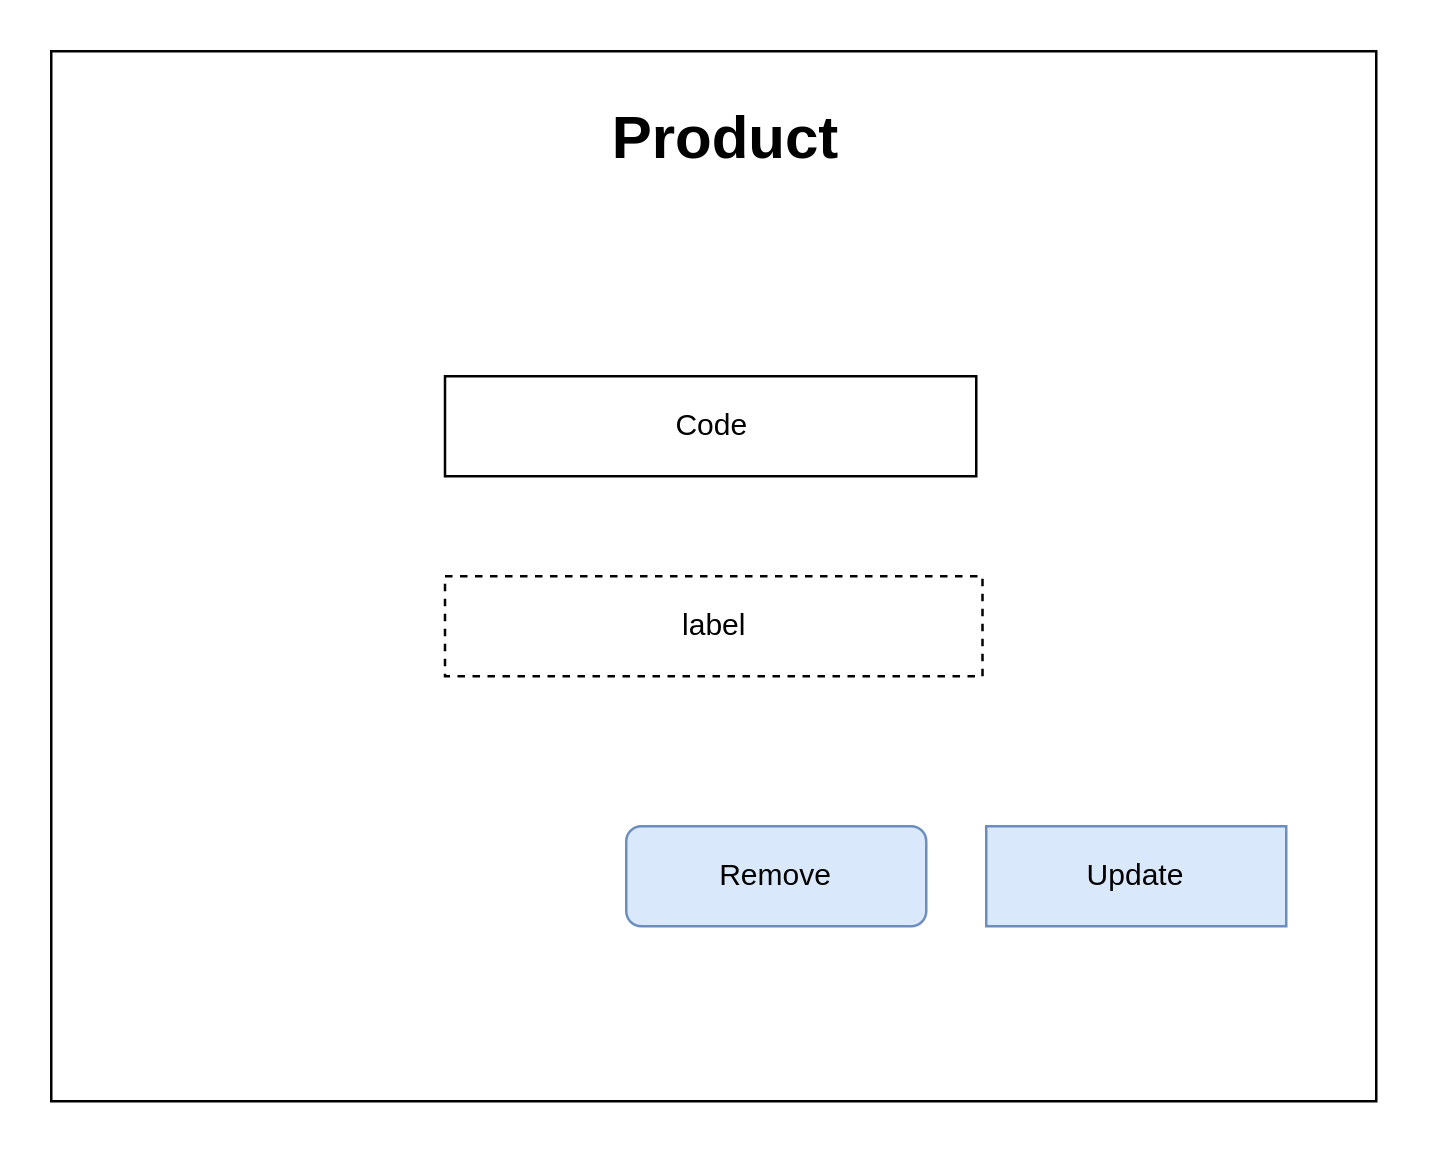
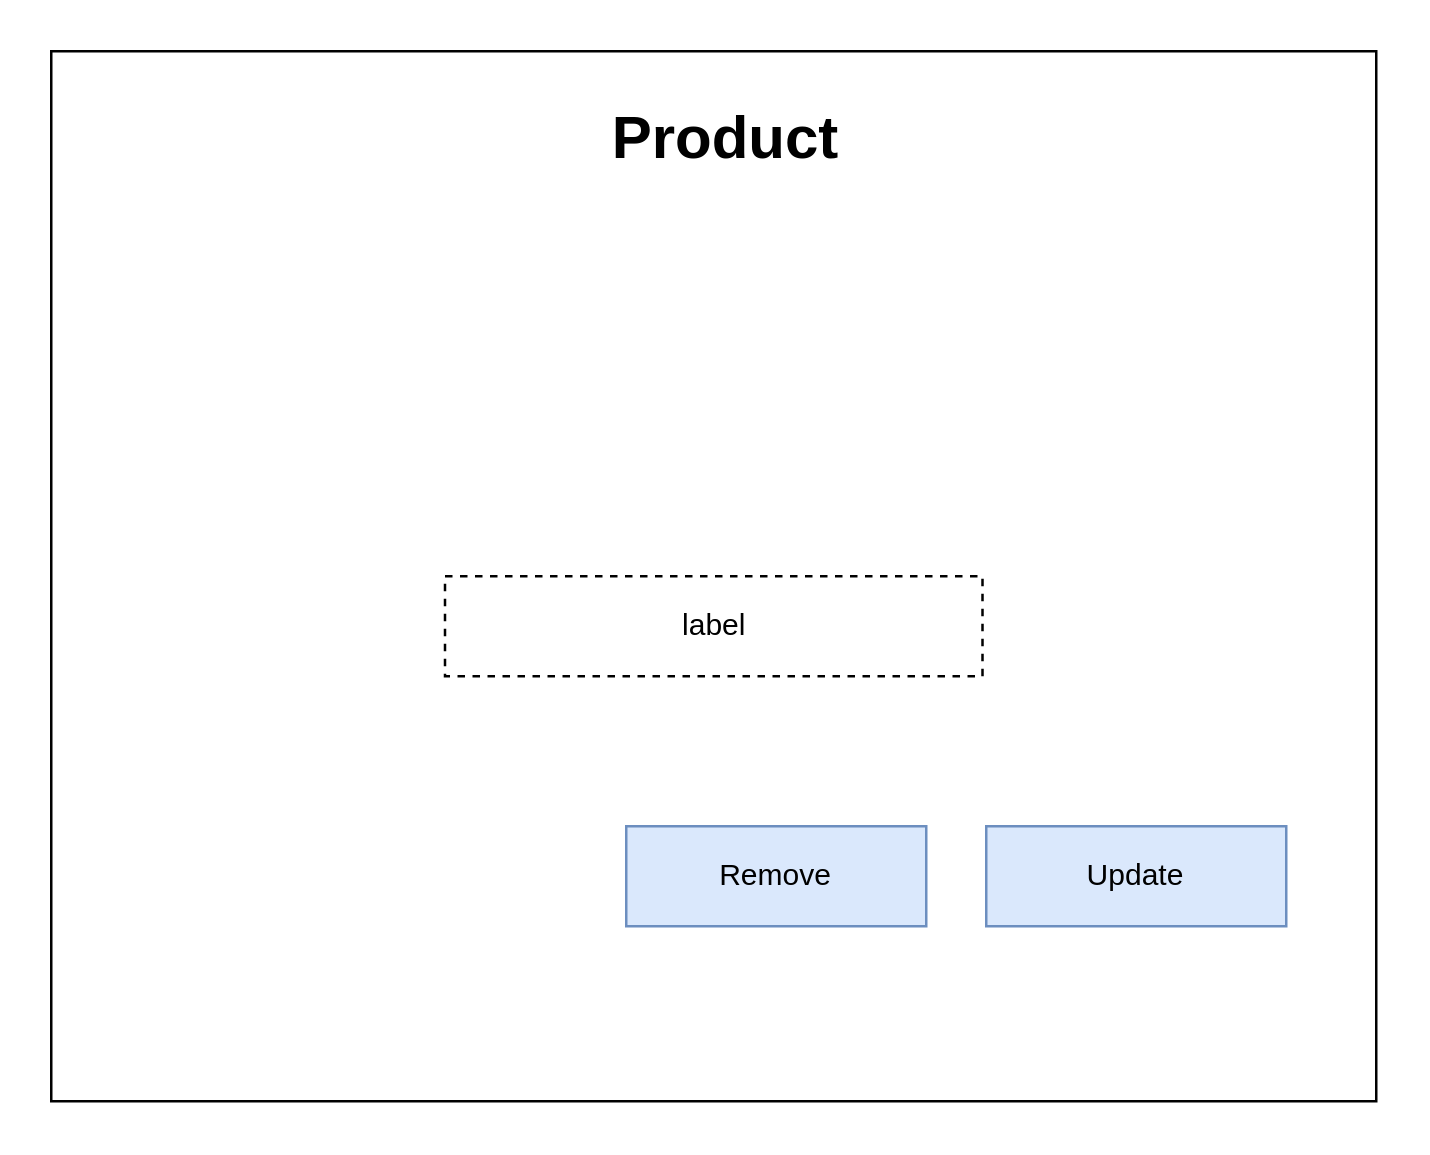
node "Code": removed
node "Remove": shape rounded rectangle -> rectangle
